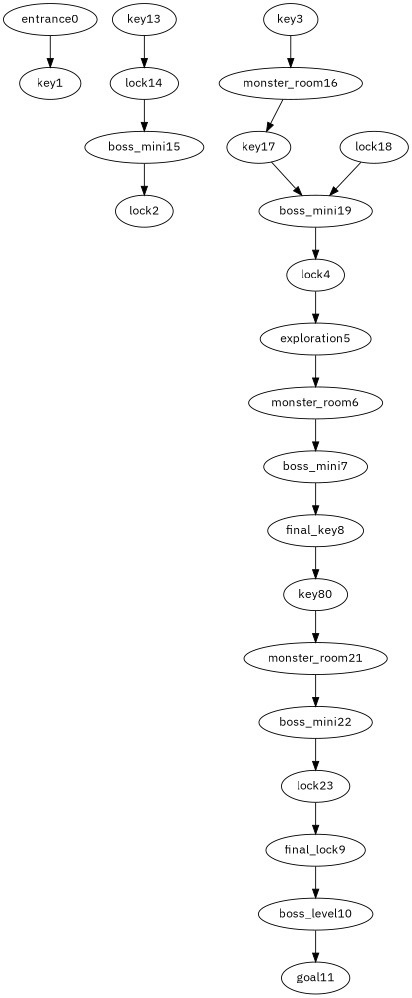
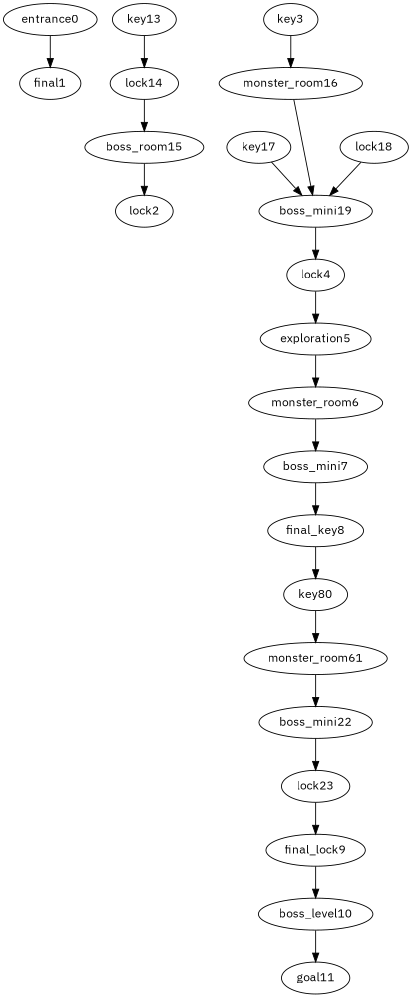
node "key1": label "key1" -> "final1"
edge "monster_room16" -> "key17": now "monster_room16" -> "boss_mini19"
node "boss_mini15": label "boss_mini15" -> "boss_room15"
node "monster_room21": label "monster_room21" -> "monster_room61"
